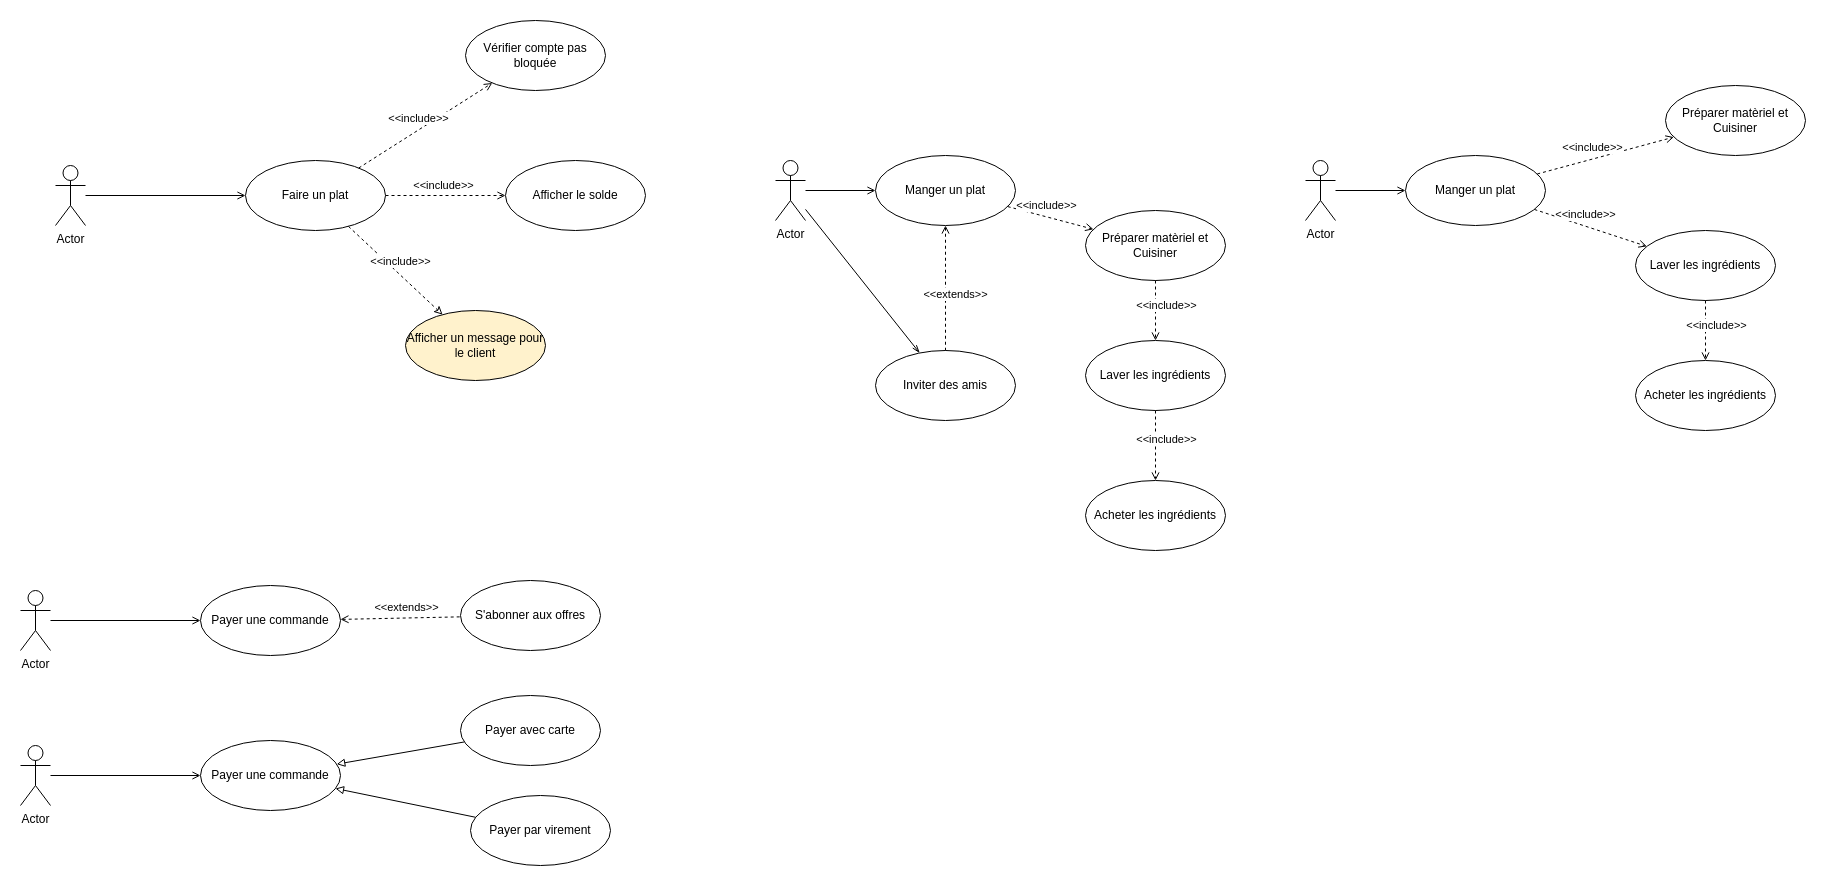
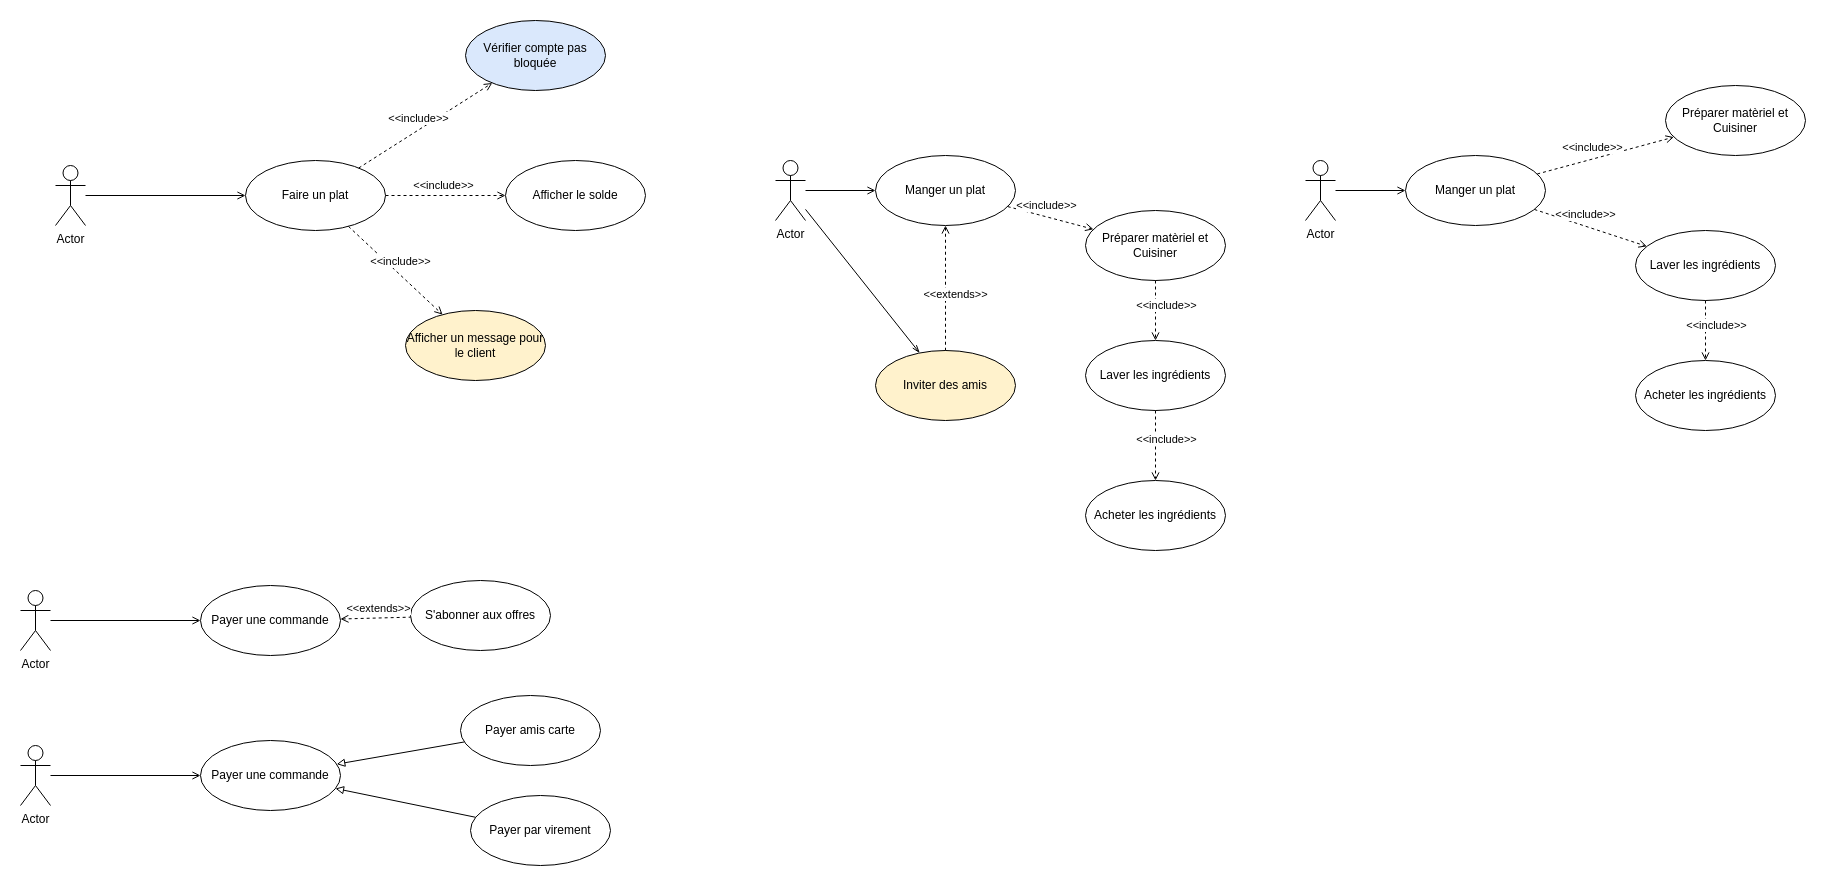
node "Vérifier compte pas bloquée": fillcolor #ffffff -> #dae8fc
edge "Faire un plat" -> "Afficher un message pour le client": arrowhead classic -> open
node "Inviter des amis": fillcolor #ffffff -> #fff2cc
node "S'abonner aux offres": moved (531, 616) -> (481, 616)
node "Payer avec carte": label "Payer avec carte" -> "Payer amis carte"
